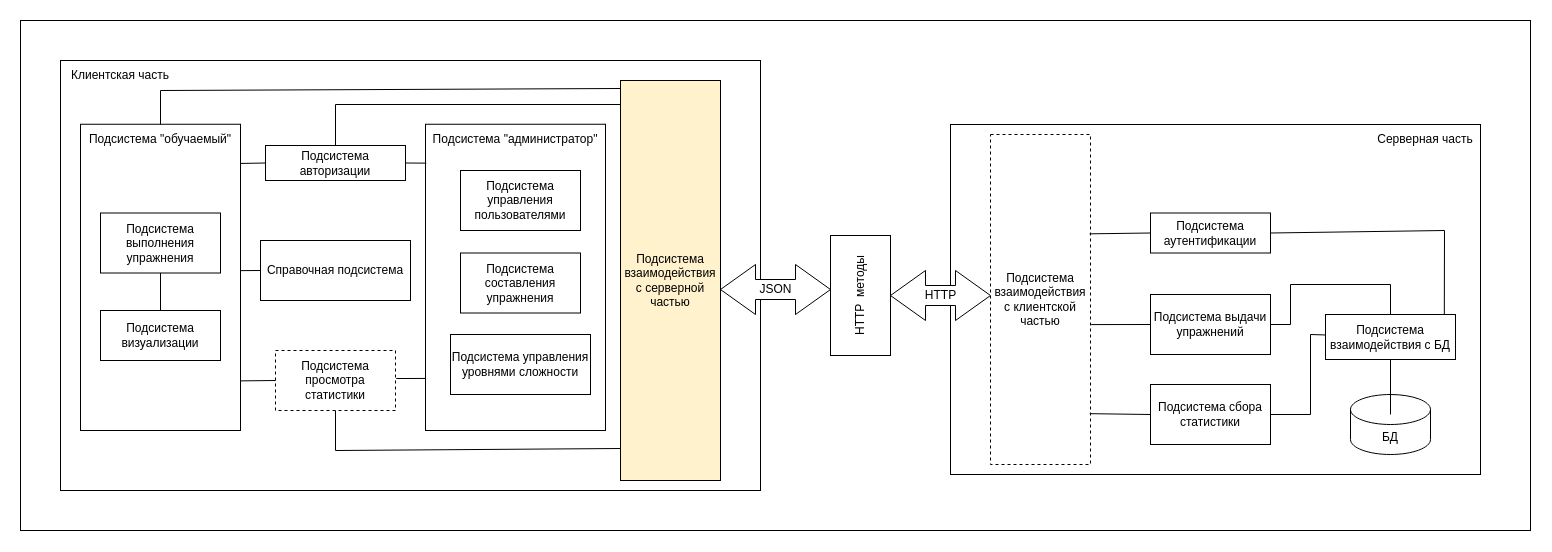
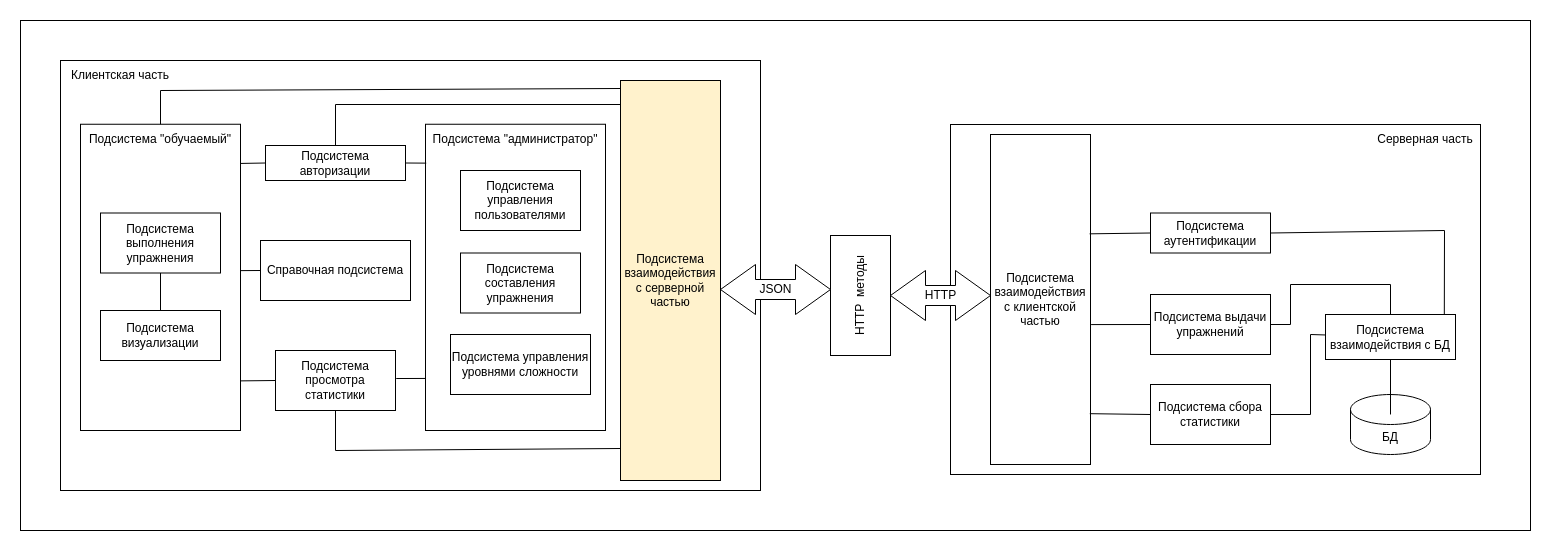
node "Подсистема взаимодействия с клиентской частью": style dashed -> solid
node "Подсистема просмотра статистики": style dashed -> solid
